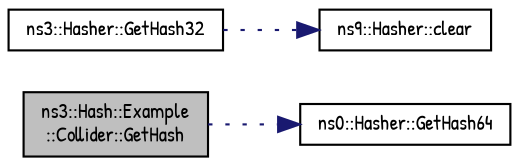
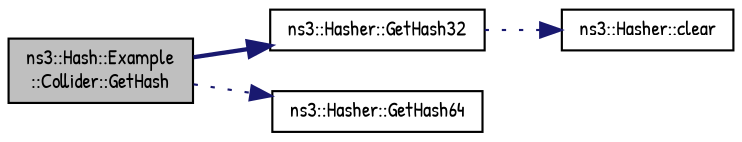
node "ns9::Hasher::clear": label "ns9::Hasher::clear" -> "ns3::Hasher::clear"
edge "ns3::Hash::Example ::Collider::GetHash" -> "ns3::Hasher::GetHash32": added
node "ns0::Hasher::GetHash64": label "ns0::Hasher::GetHash64" -> "ns3::Hasher::GetHash64"
